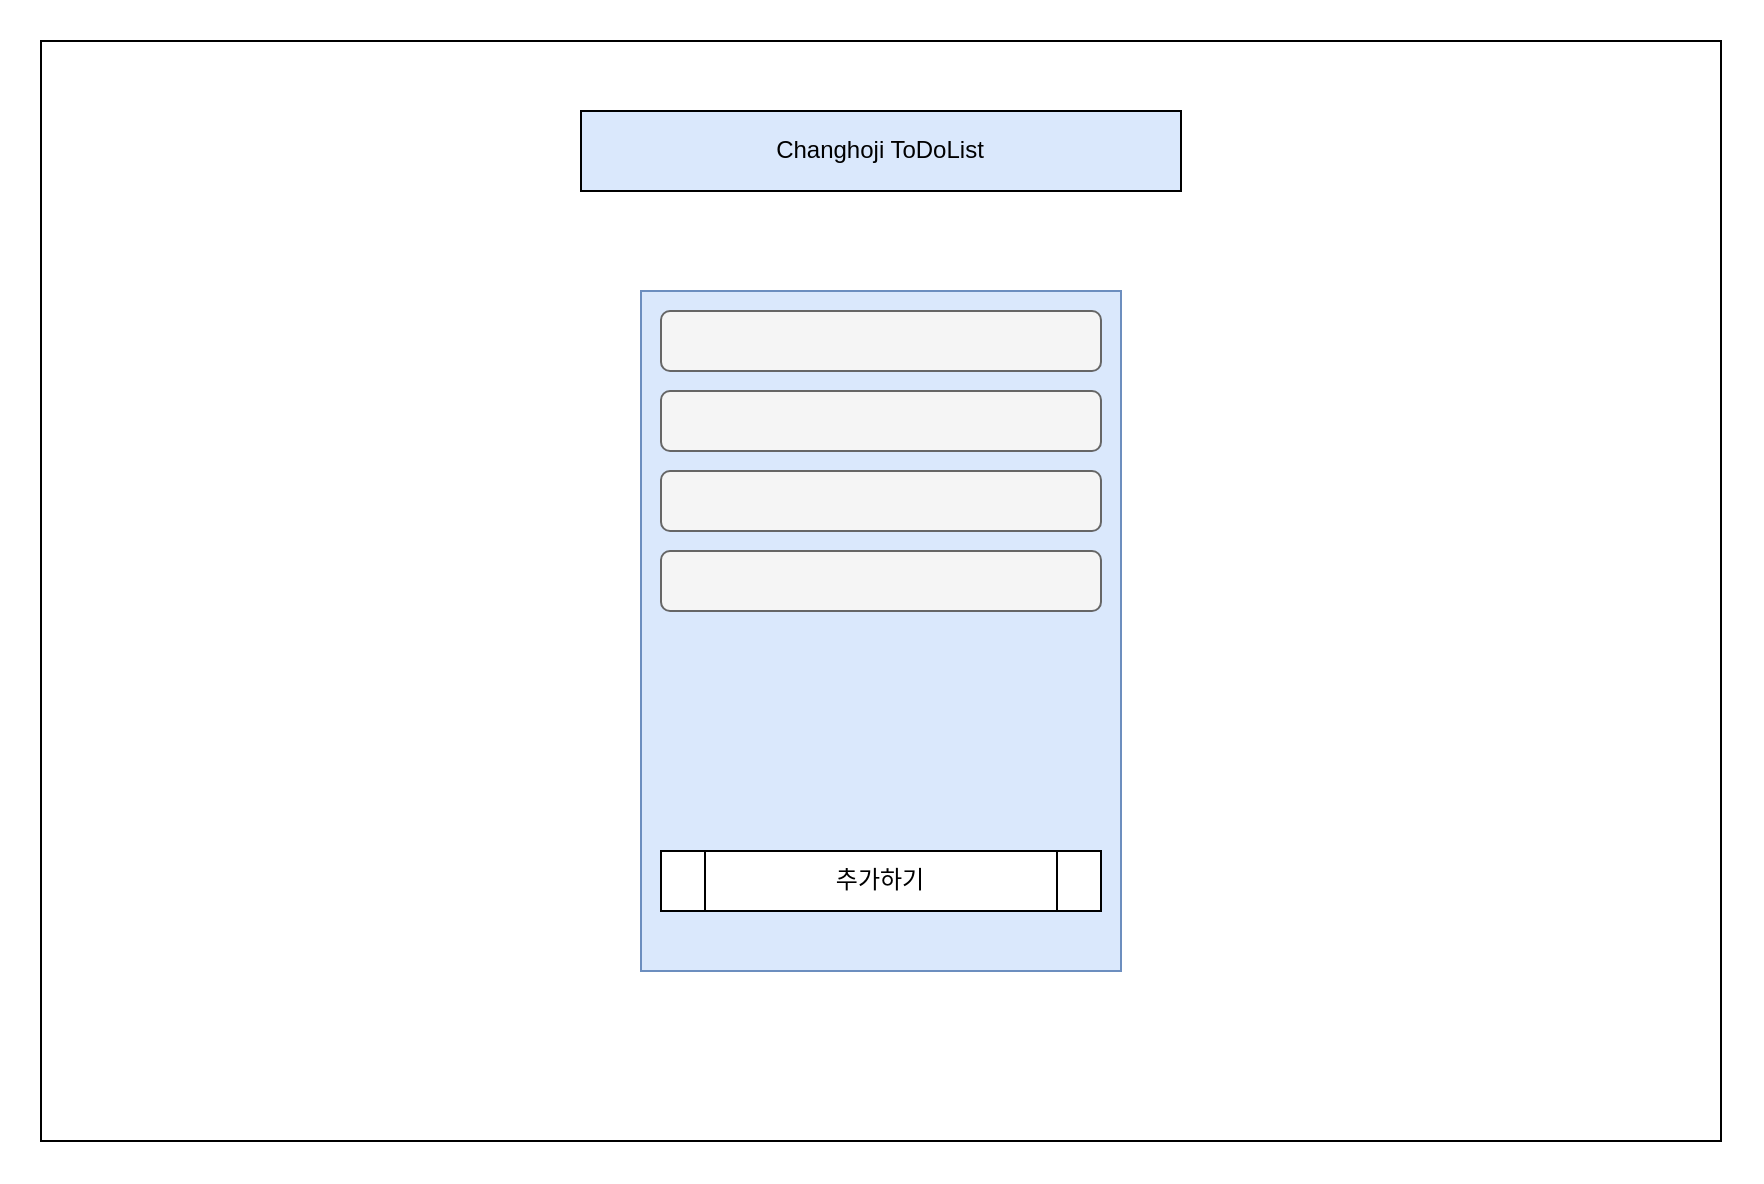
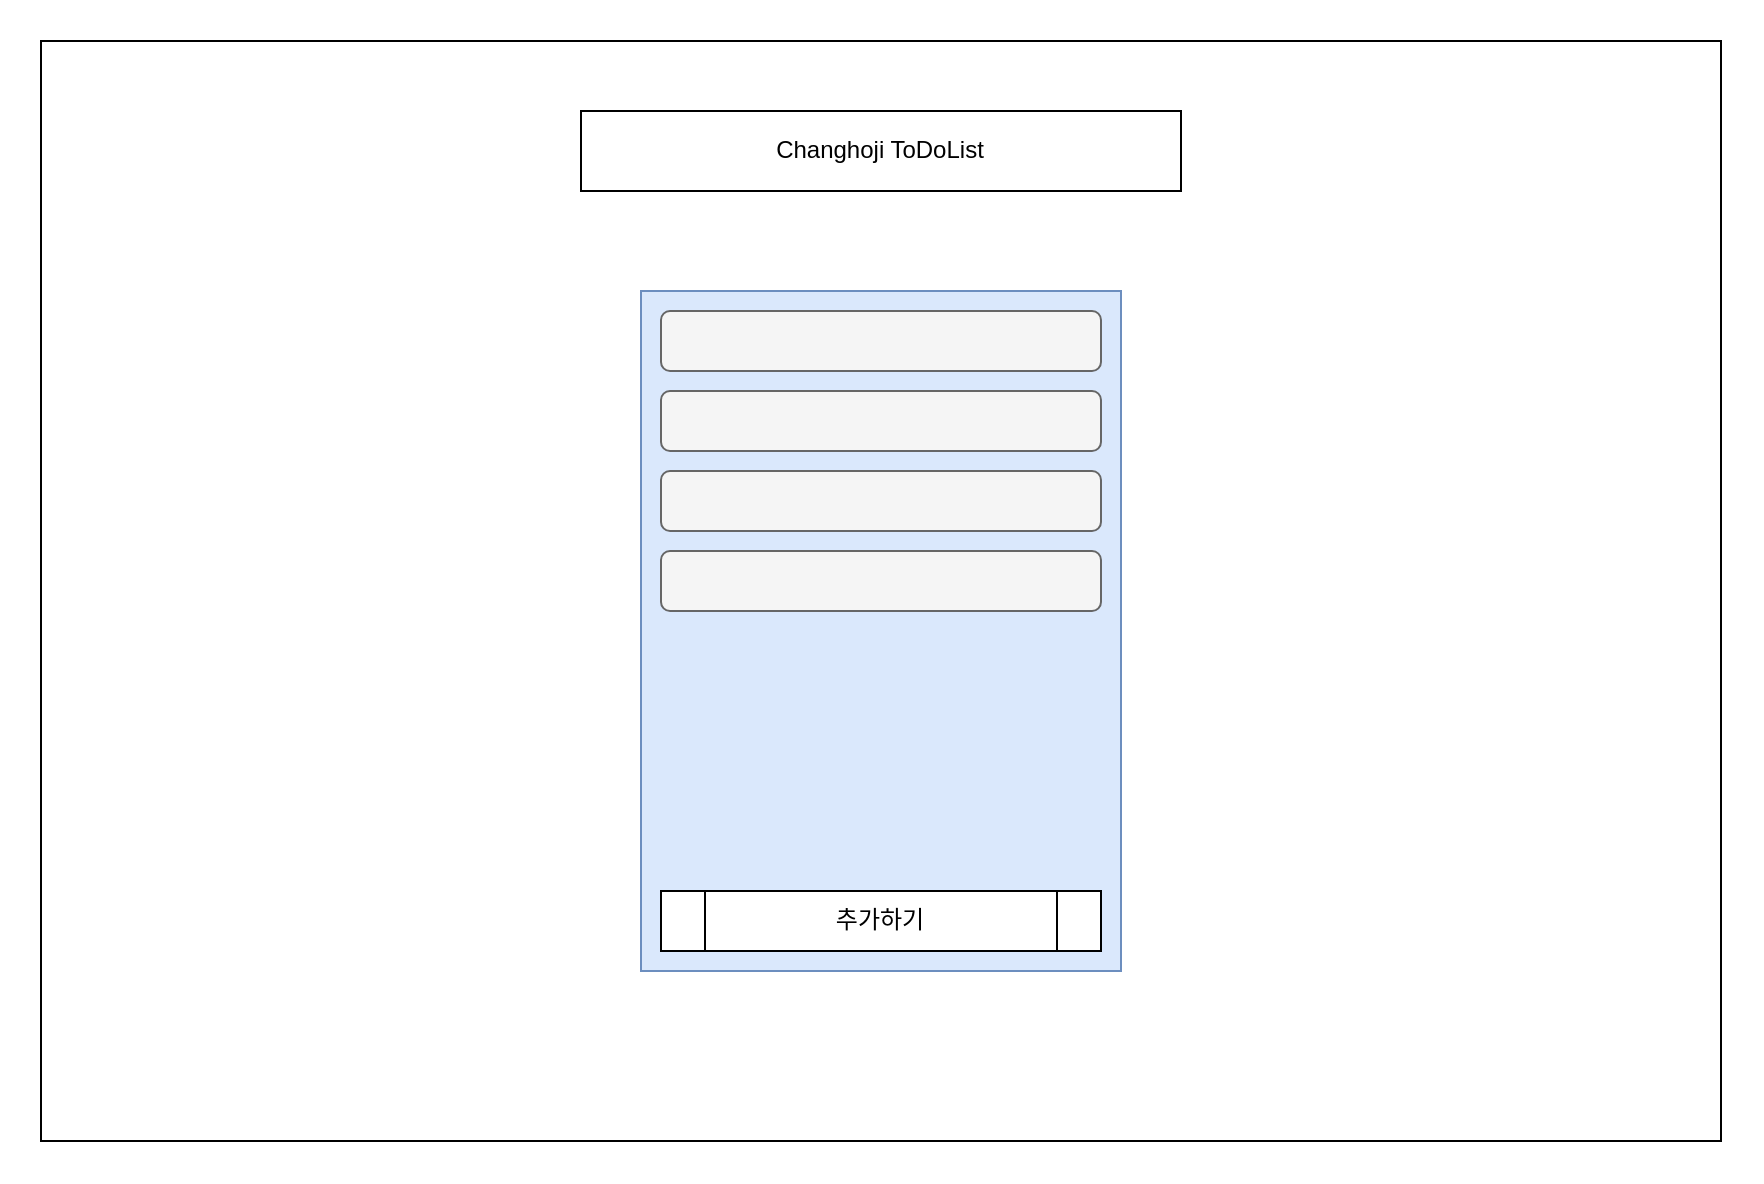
node "Changhoji ToDoList": fillcolor #dae8fc -> #ffffff
node "추가하기": moved (881, 881) -> (881, 921)
